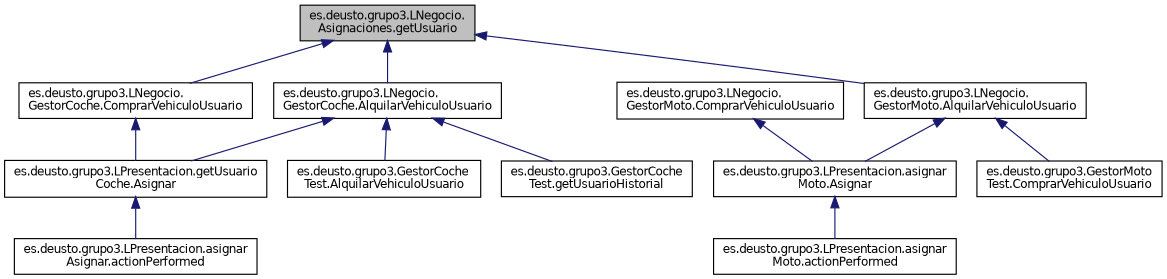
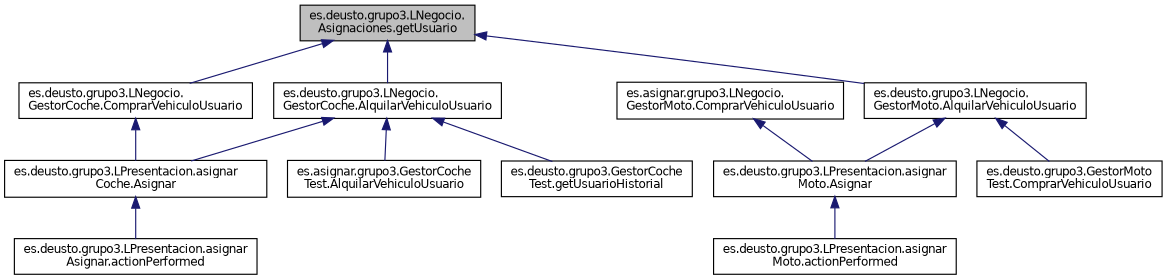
node "es.deusto.grupo3.LNegocio. GestorMoto.ComprarVehiculoUsuario": label "es.deusto.grupo3.LNegocio. GestorMoto.ComprarVehiculoUsuario" -> "es.asignar.grupo3.LNegocio. GestorMoto.ComprarVehiculoUsuario"
node "es.deusto.grupo3.LPresentacion.getUsuario Coche.Asignar": label "es.deusto.grupo3.LPresentacion.getUsuario Coche.Asignar" -> "es.deusto.grupo3.LPresentacion.asignar Coche.Asignar"
node "es.deusto.grupo3.GestorCoche Test.AlquilarVehiculoUsuario": label "es.deusto.grupo3.GestorCoche Test.AlquilarVehiculoUsuario" -> "es.asignar.grupo3.GestorCoche Test.AlquilarVehiculoUsuario"
